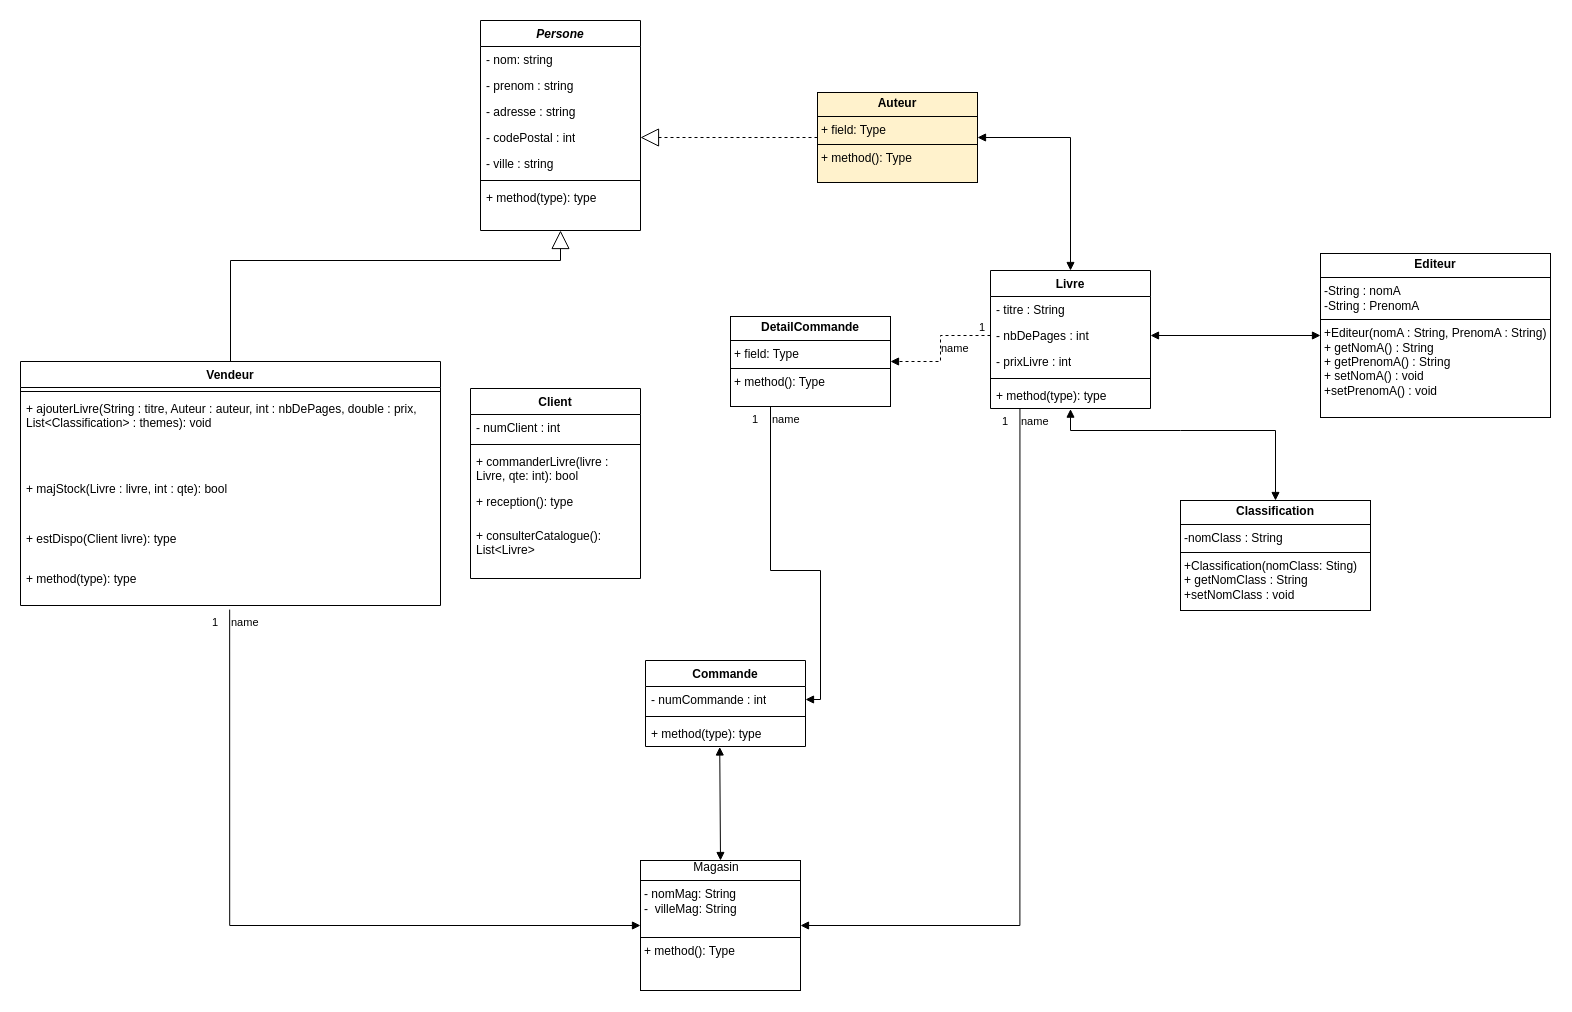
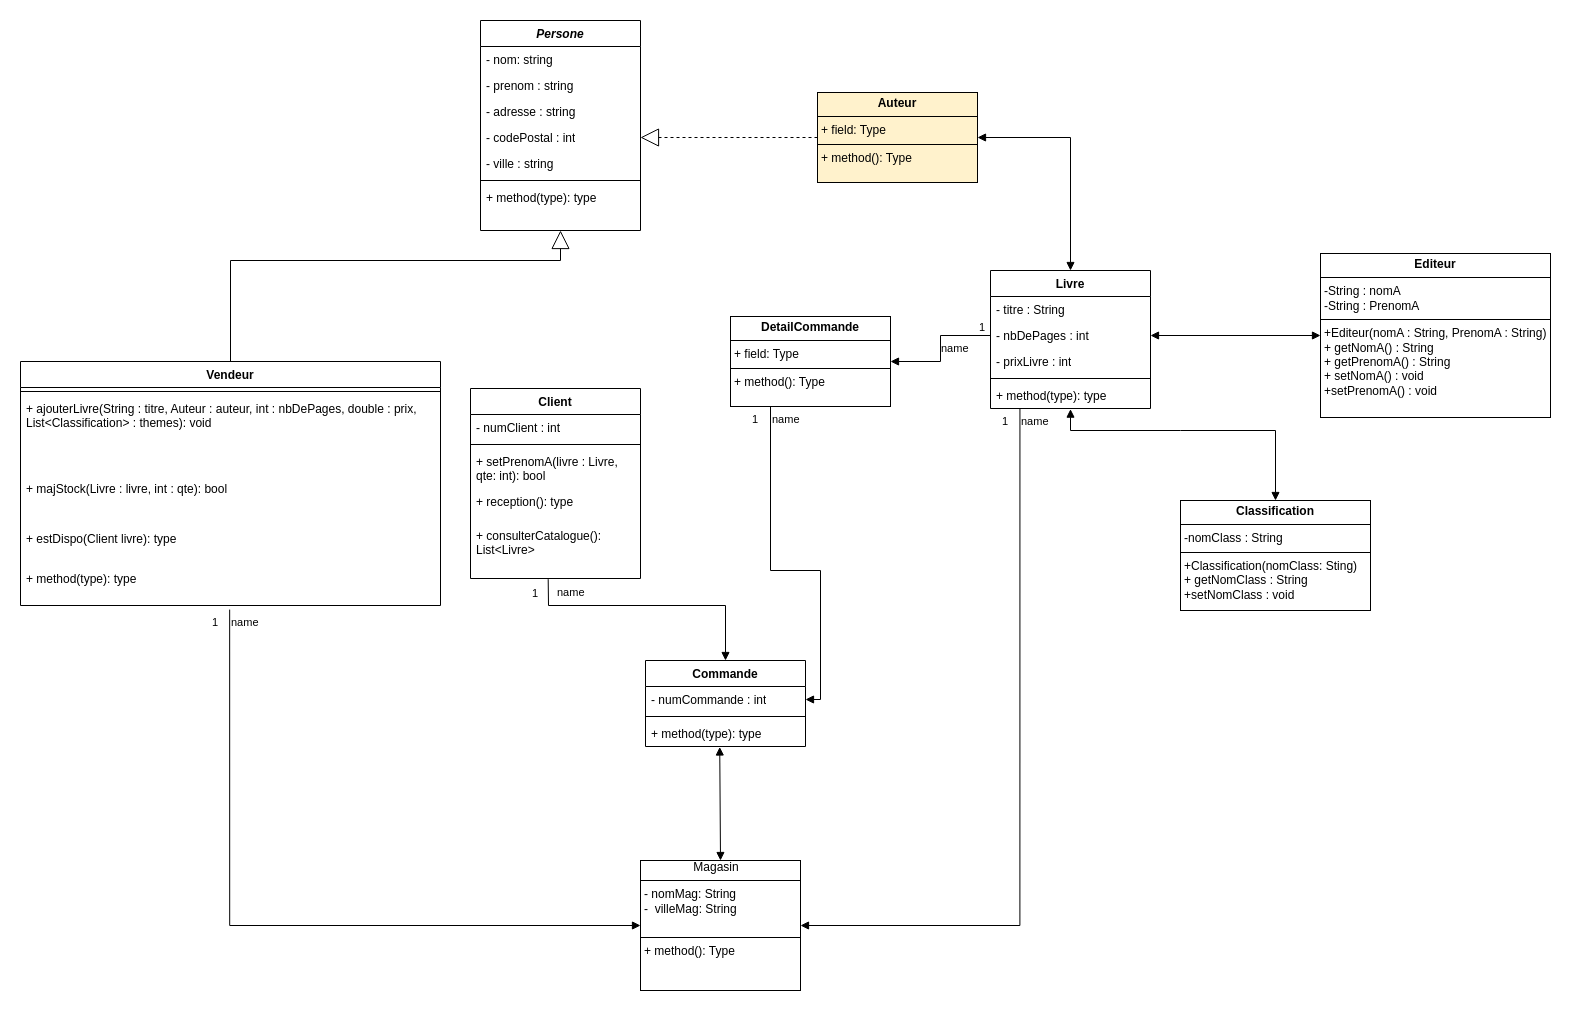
edge "- nbDePages : int" -> "DetailCommande + field: Type + method(): Type": style dashed -> solid
node "+ commanderLivre(livre : Livre, qte: int): bool": label "+ commanderLivre(livre : Livre, qte: int): bool" -> "+ setPrenomA(livre : Livre, qte: int): bool"
edge "+ consulterCatalogue(): List<Livre>" -> "Commande": added, labels "1", "name"
